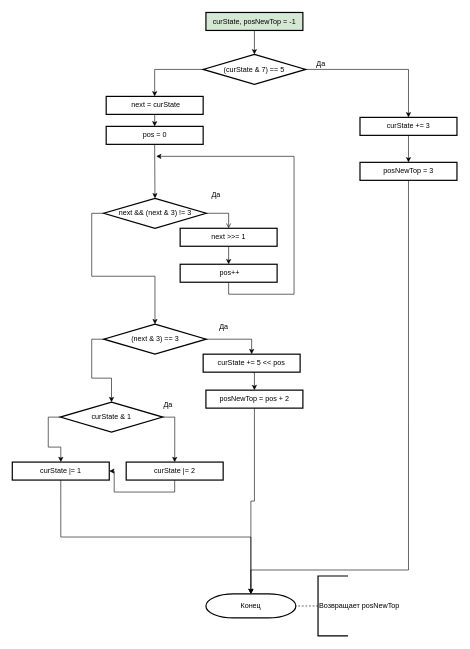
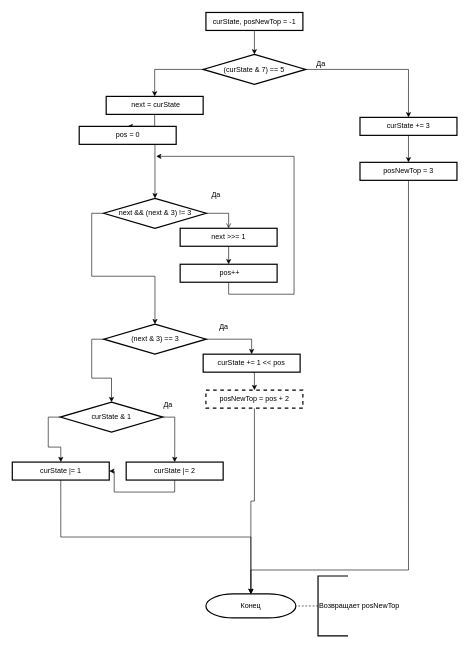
node "curState, posNewTop = -1": fillcolor #d5e8d4 -> #ffffff
node "pos = 0": moved (155, 135) -> (128, 135)
node "curState += 5 << pos": label "curState += 5 << pos" -> "curState += 1 << pos"
node "posNewTop = pos + 2": style solid -> dashed
